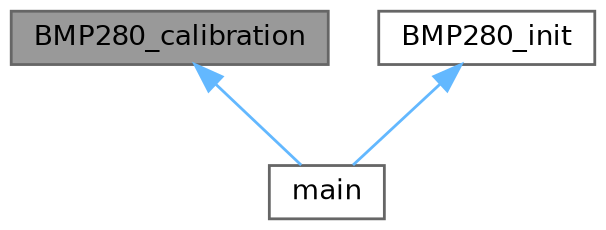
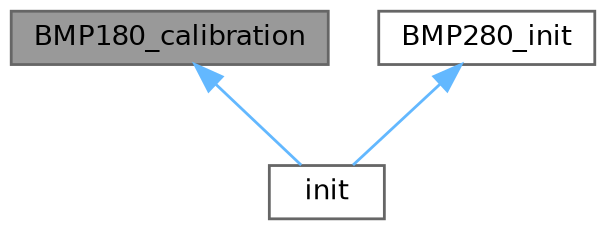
node "BMP280_calibration": label "BMP280_calibration" -> "BMP180_calibration"
node "main": label "main" -> "init"
